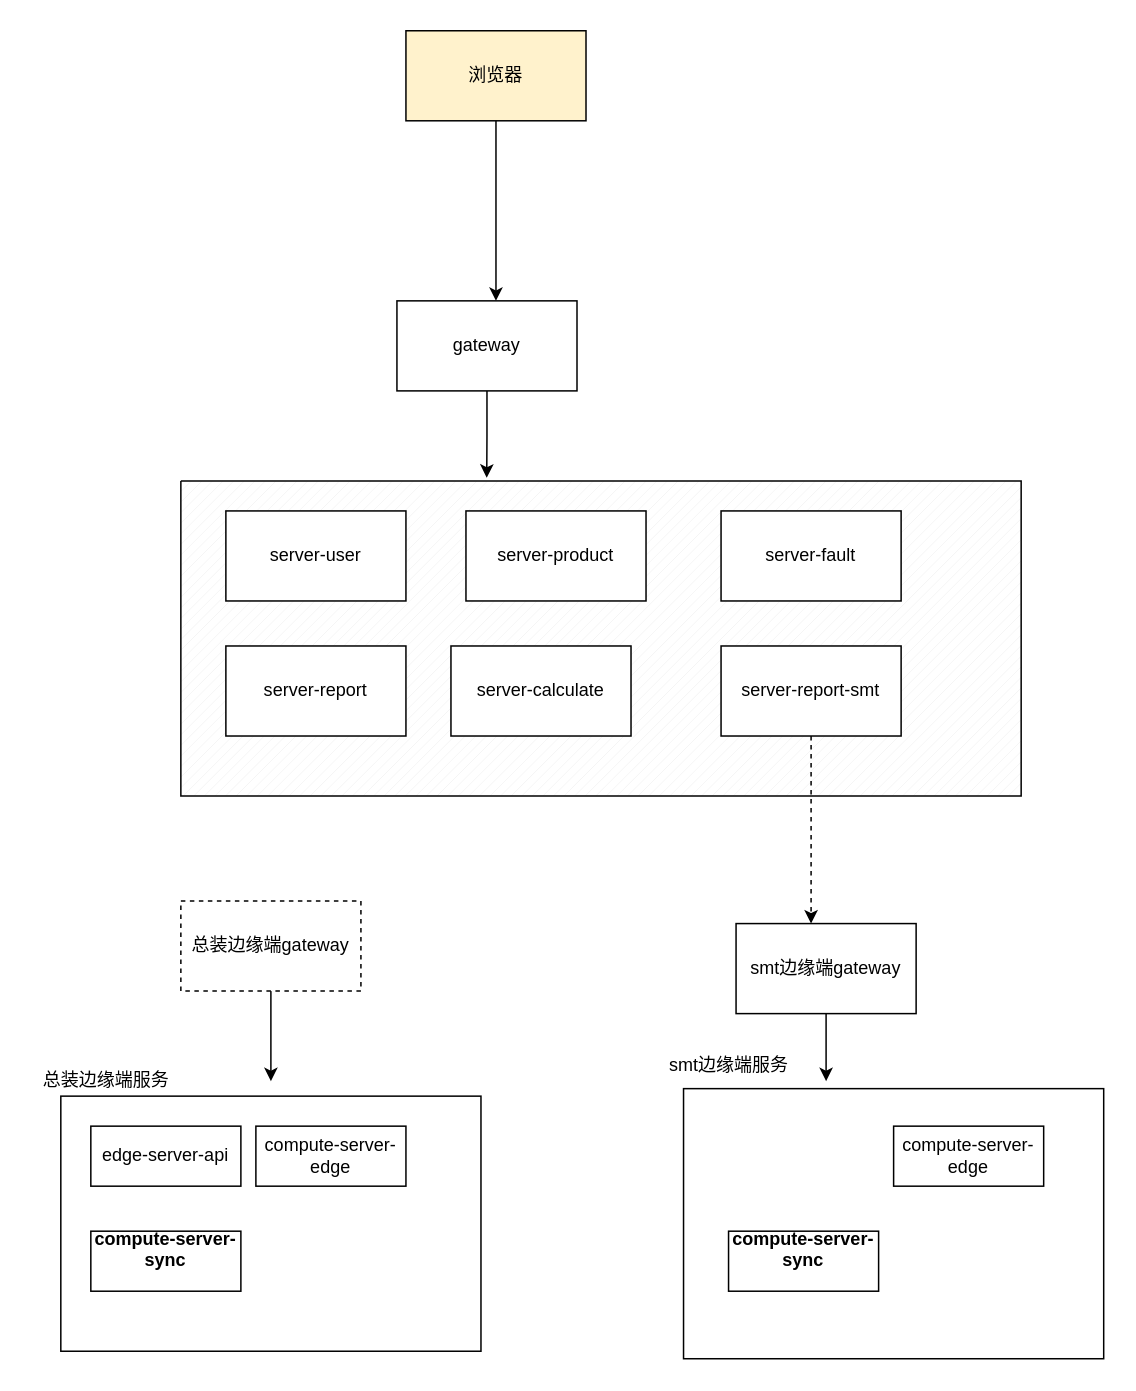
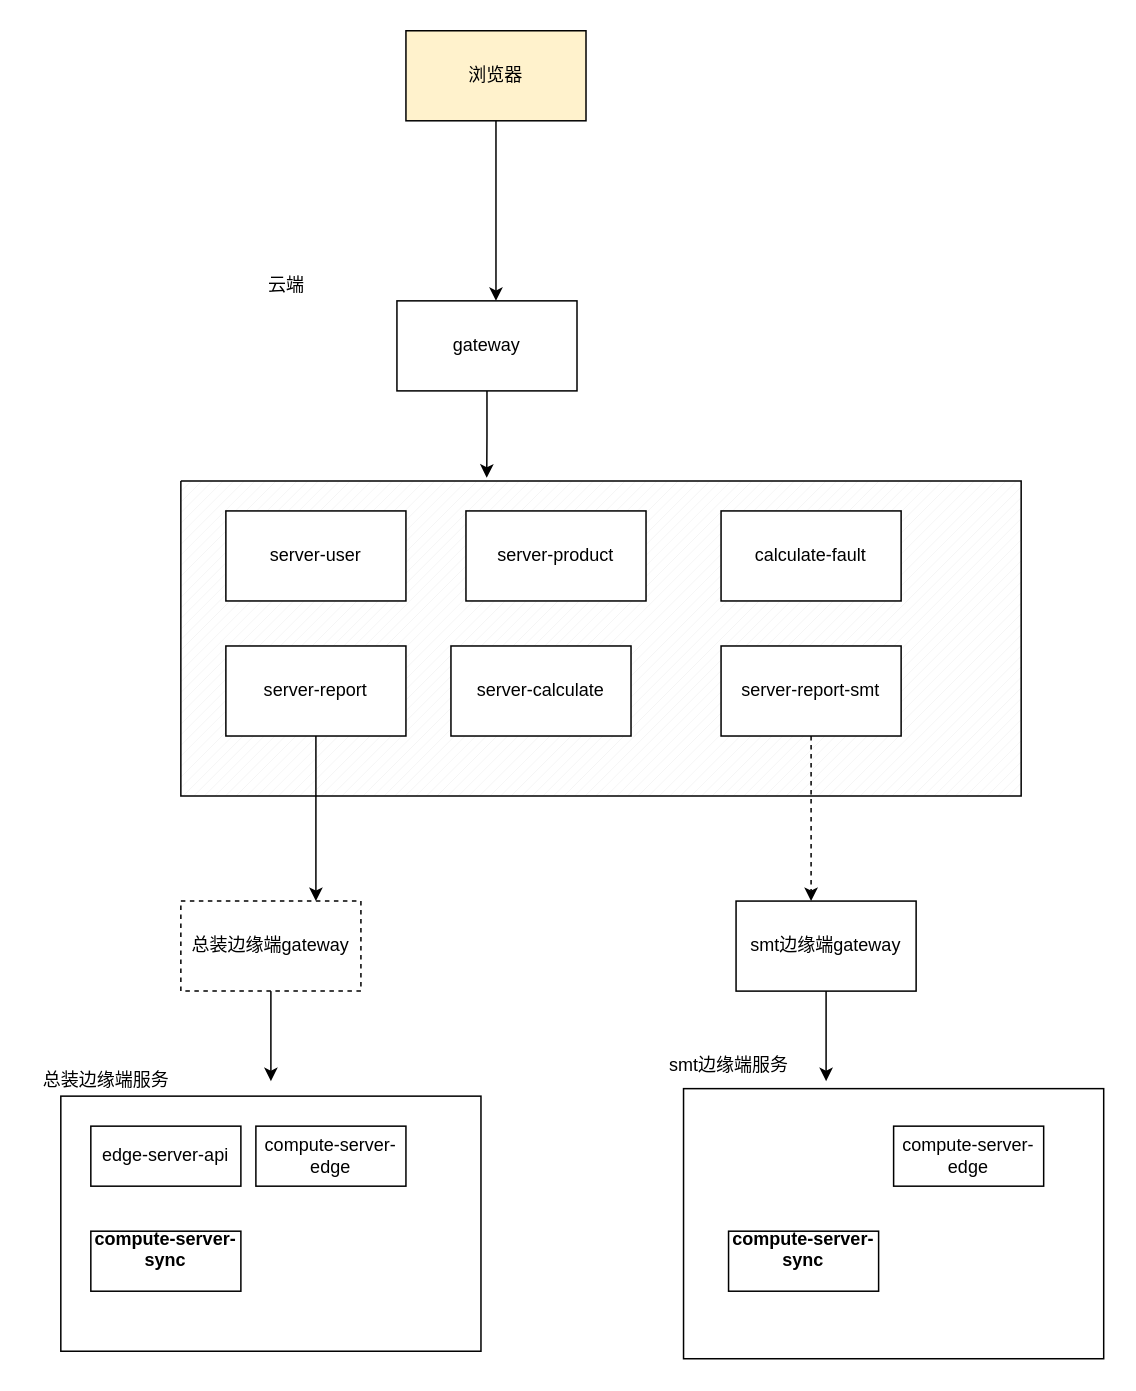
node "云端": added
node "server-fault": label "server-fault" -> "calculate-fault"
edge "server-report" -> "总装边缘端gateway": added
node "smt边缘端gateway": moved (826, 968) -> (826, 946)
